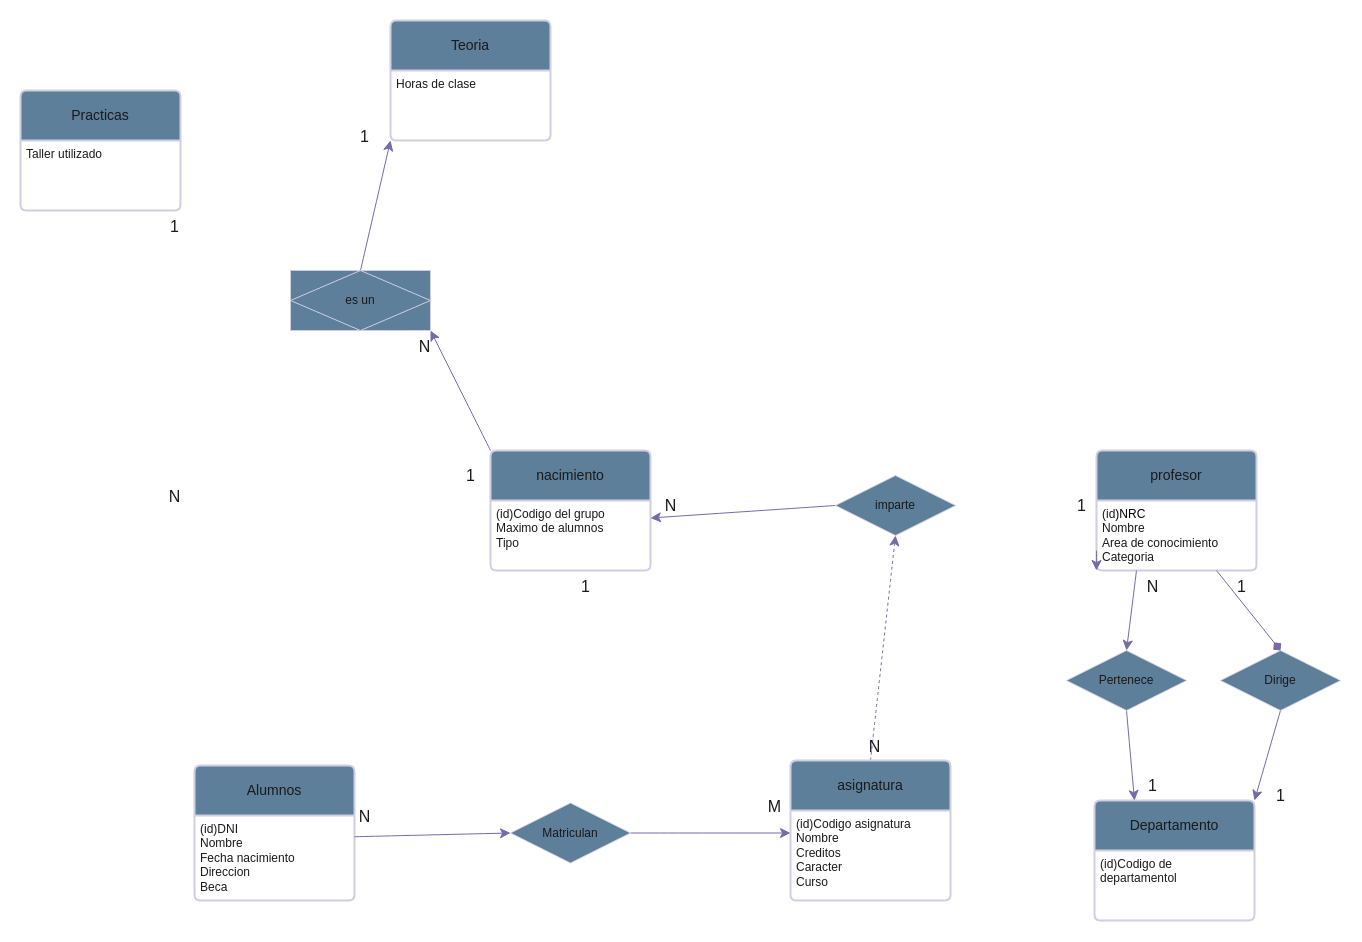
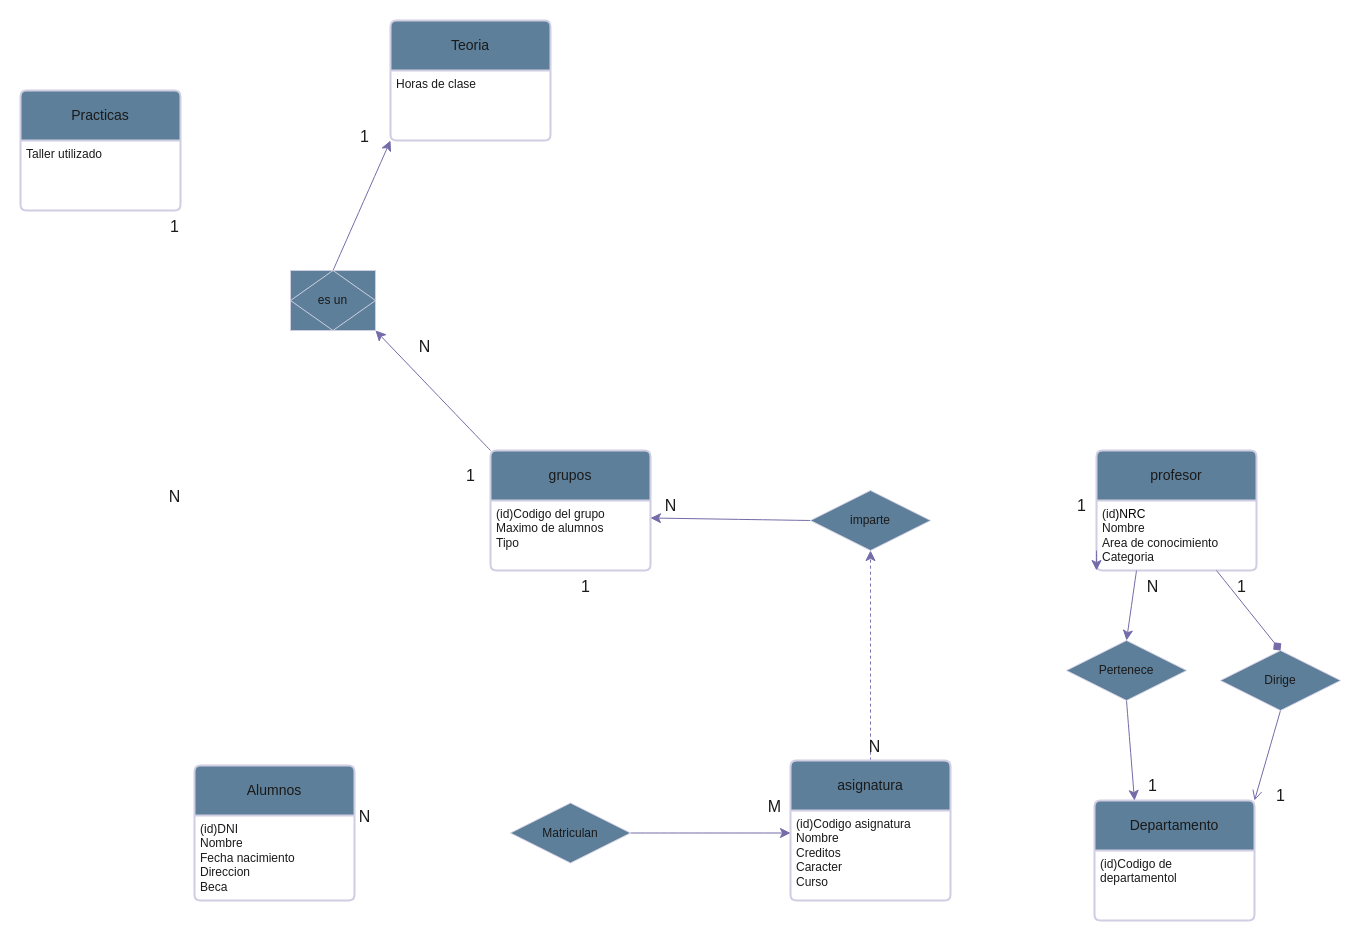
node "es un": size 140x60 -> 85x60
node "nacimiento": label "nacimiento" -> "grupos"
node "imparte": moved (896, 506) -> (871, 521)
node "Pertenece": moved (1127, 681) -> (1127, 671)
edge "Dirige" -> "Departamento": arrowhead classic -> open
edge "(id)DNI Nombre Fecha nacimiento Direccion Beca" -> "Matriculan": removed
